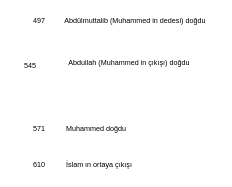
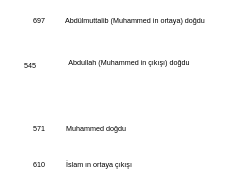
node "497": label "497" -> "697"
node "Abdülmuttalib (Muhammed in dedesi) doğdu": label "Abdülmuttalib (Muhammed in dedesi) doğdu" -> "Abdülmuttalib (Muhammed in ortaya) doğdu"
